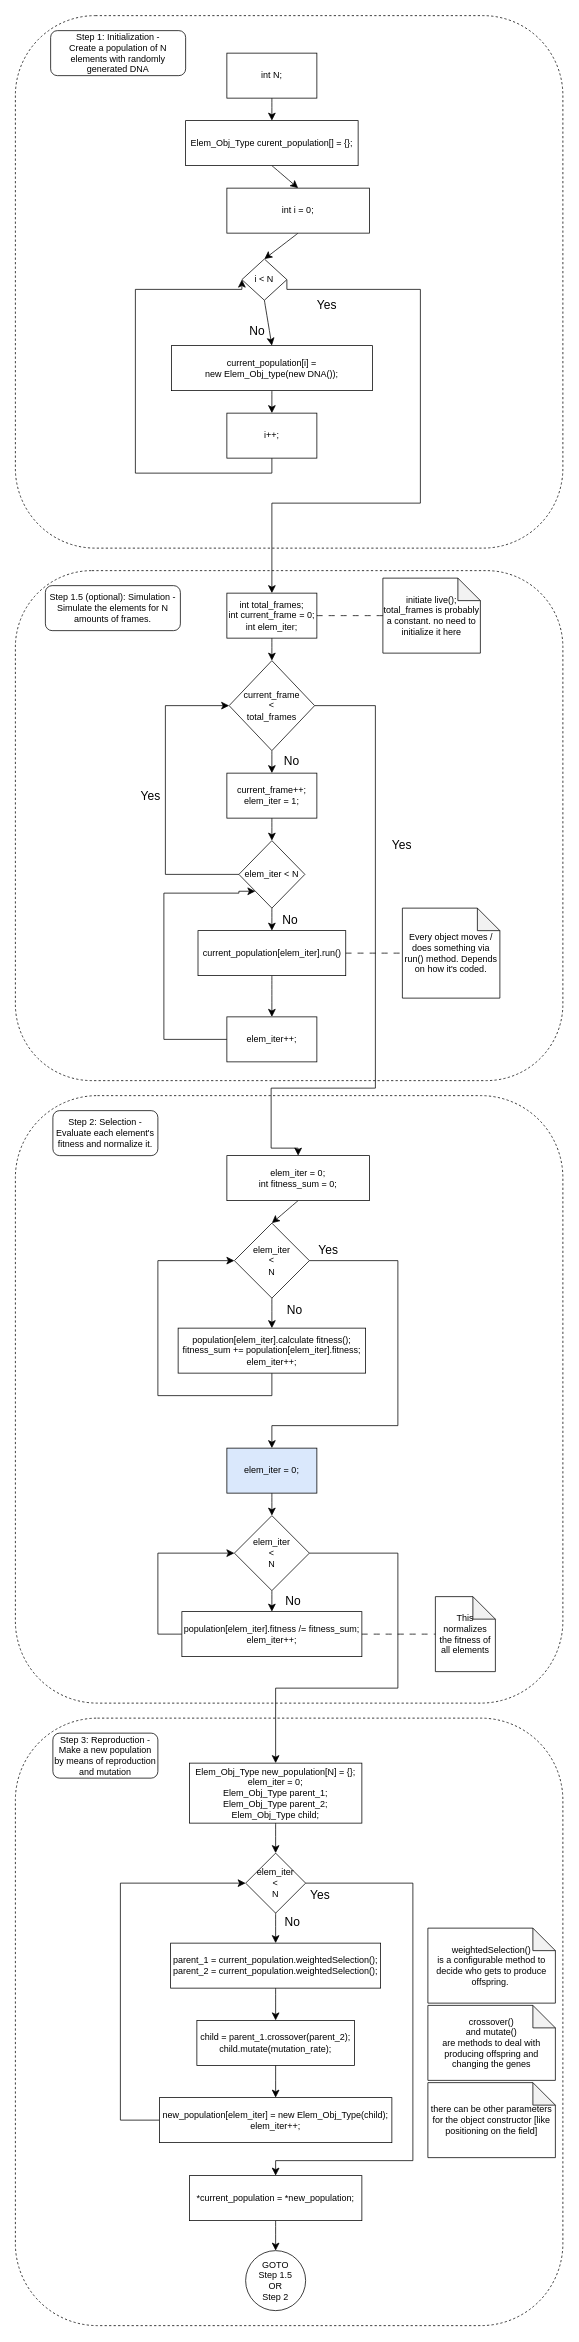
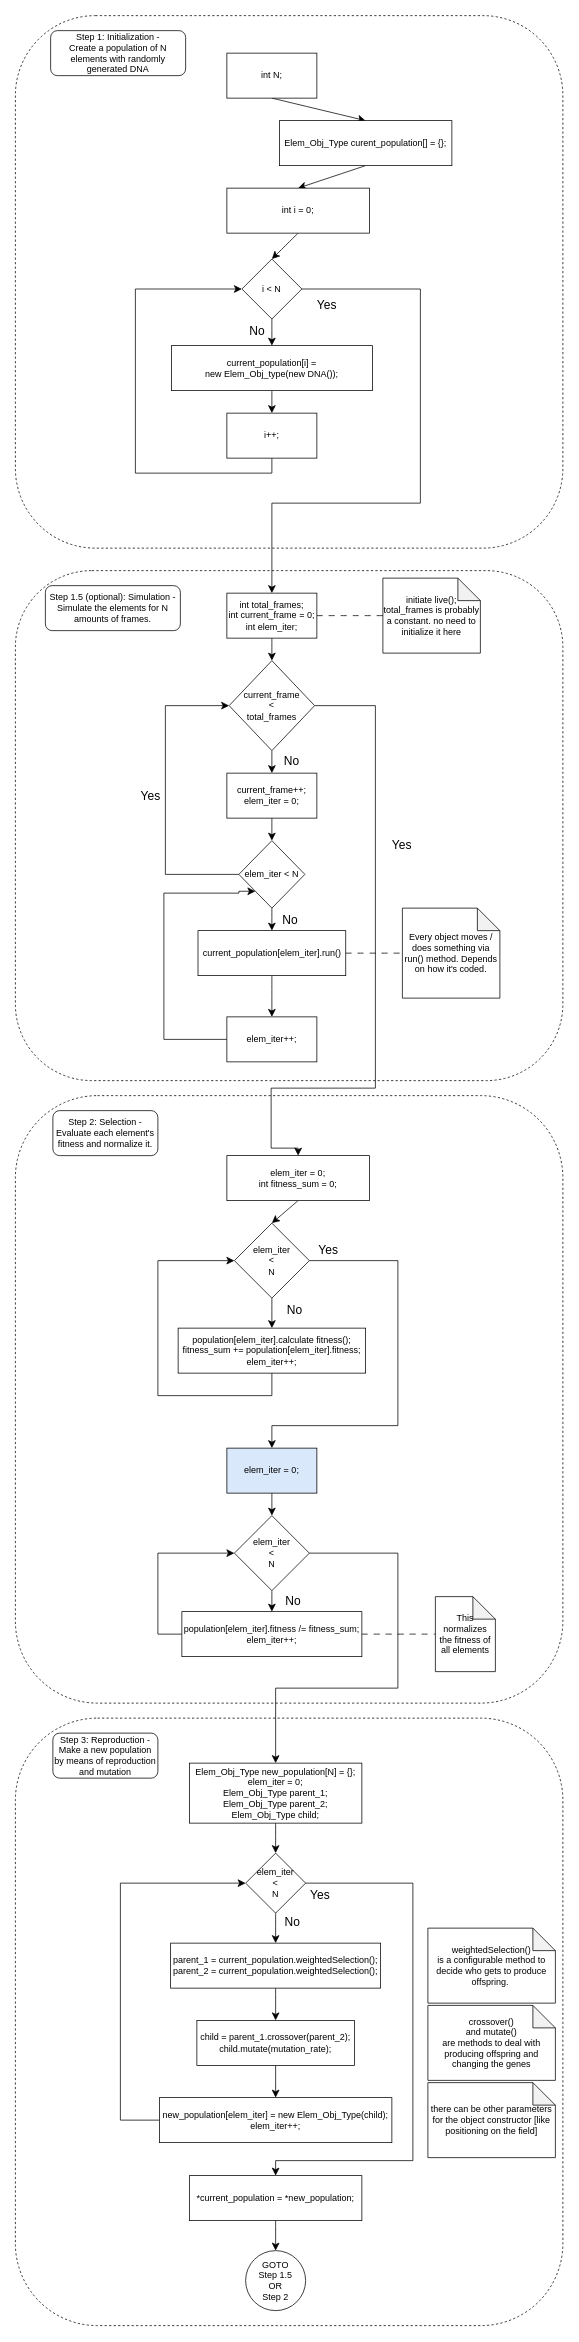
node "Elem_Obj_Type curent_population[] = {};": moved (272, 143) -> (366, 143)
node "i < N": size 45x41 -> 60x60
node "current_frame++; elem_iter = 1;": label "current_frame++; elem_iter = 1;" -> "current_frame++; elem_iter = 0;"
